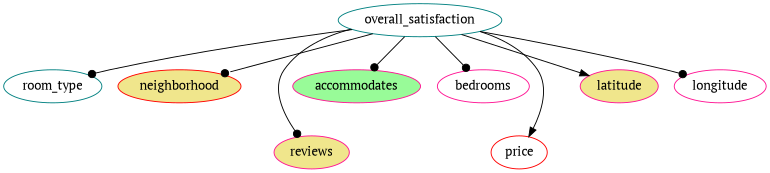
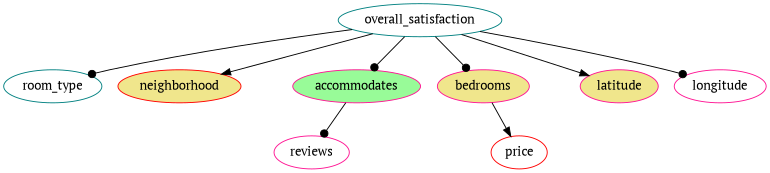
edge "overall_satisfaction" -> "neighborhood": arrowhead dot -> normal
edge "overall_satisfaction" -> "reviews": now "accommodates" -> "reviews"
edge "overall_satisfaction" -> "price": now "bedrooms" -> "price"
node "bedrooms": fillcolor white -> khaki
node "reviews": fillcolor khaki -> white
